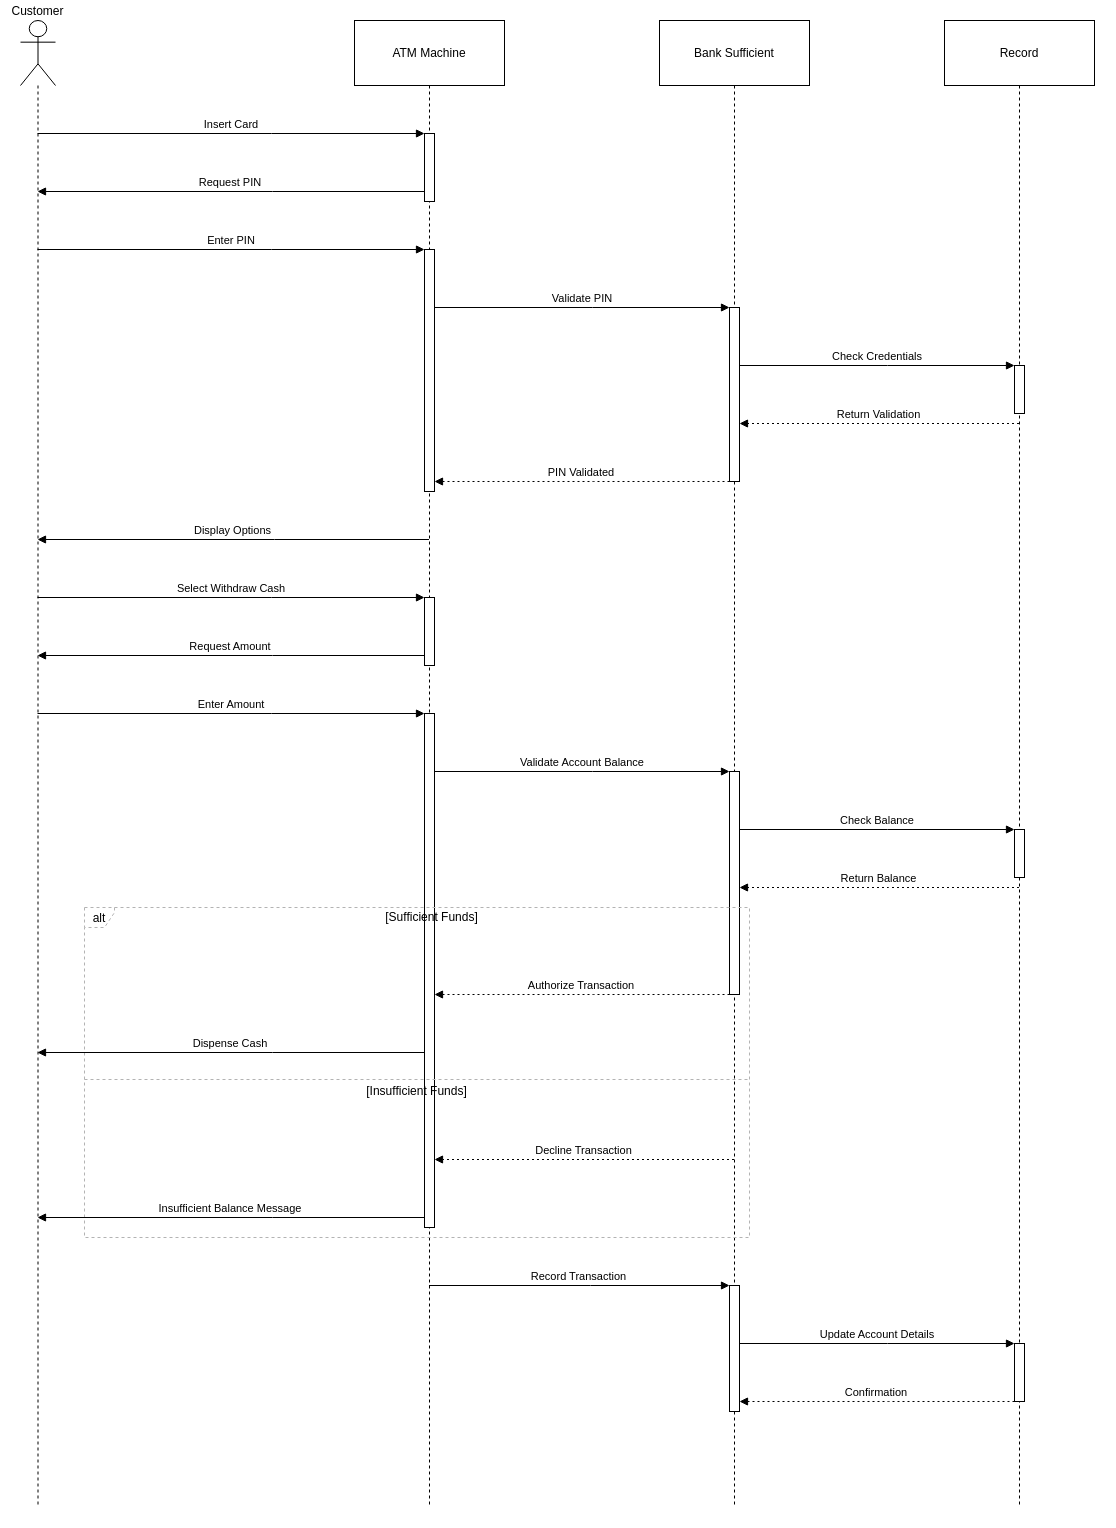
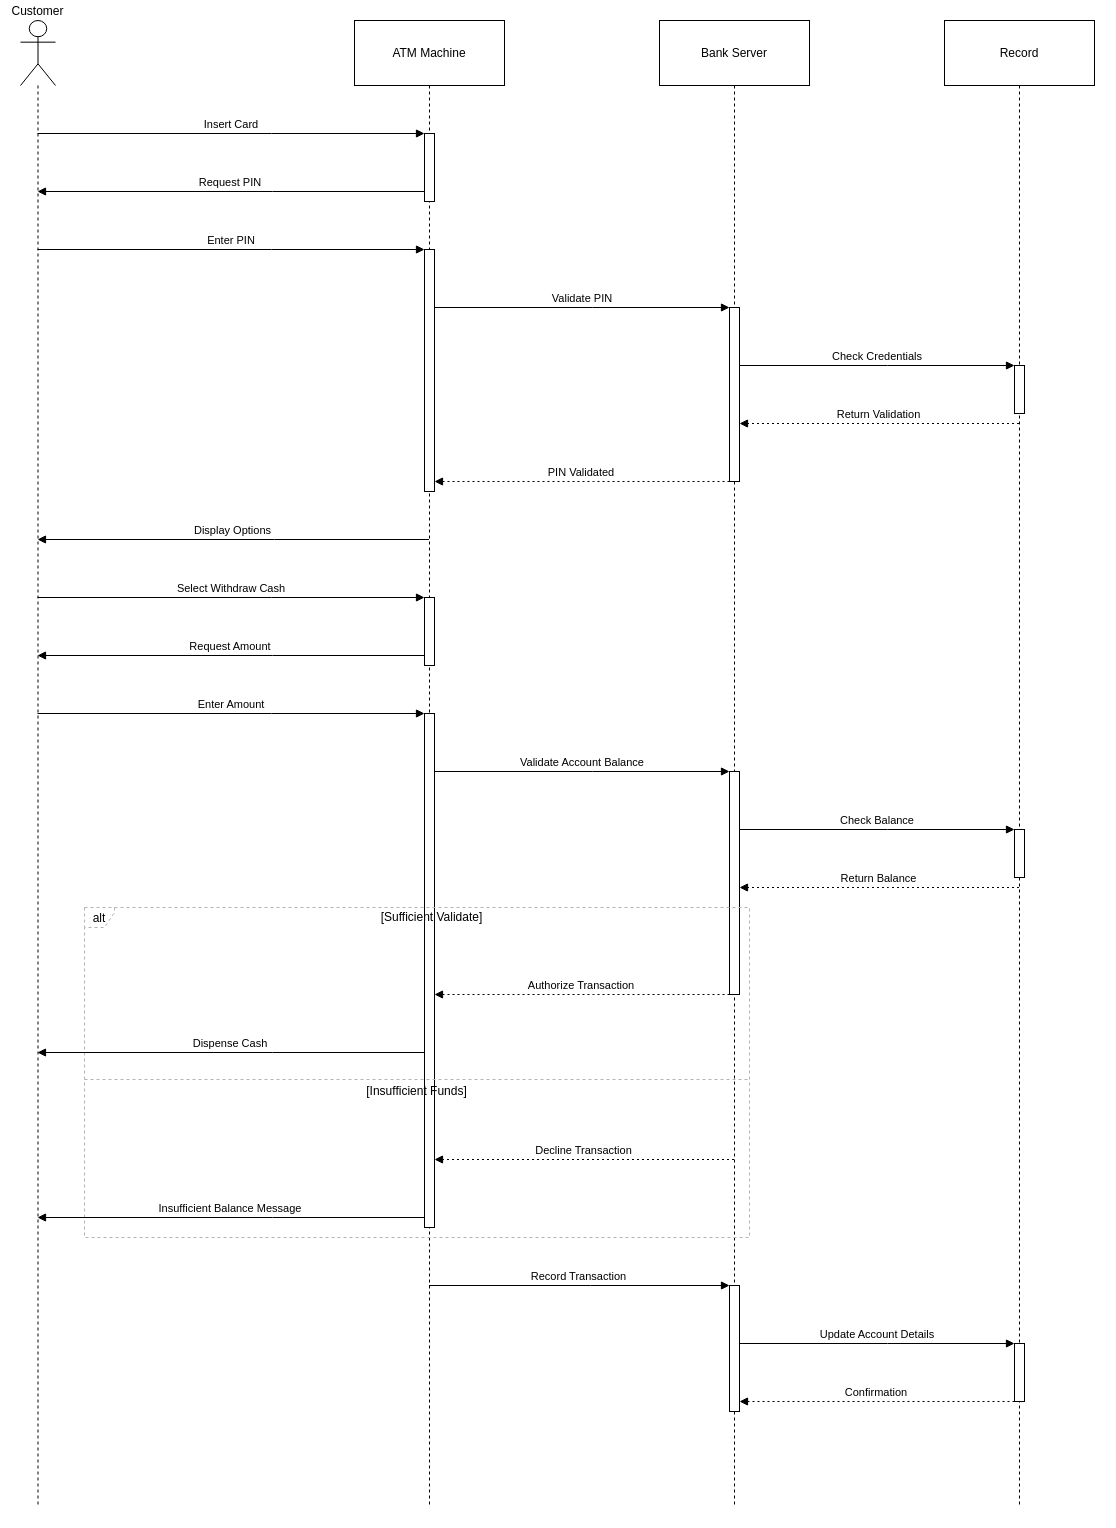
node "Bank Sufficient": label "Bank Sufficient" -> "Bank Server"
node "[Sufficient Funds]": label "[Sufficient Funds]" -> "[Sufficient Validate]"
